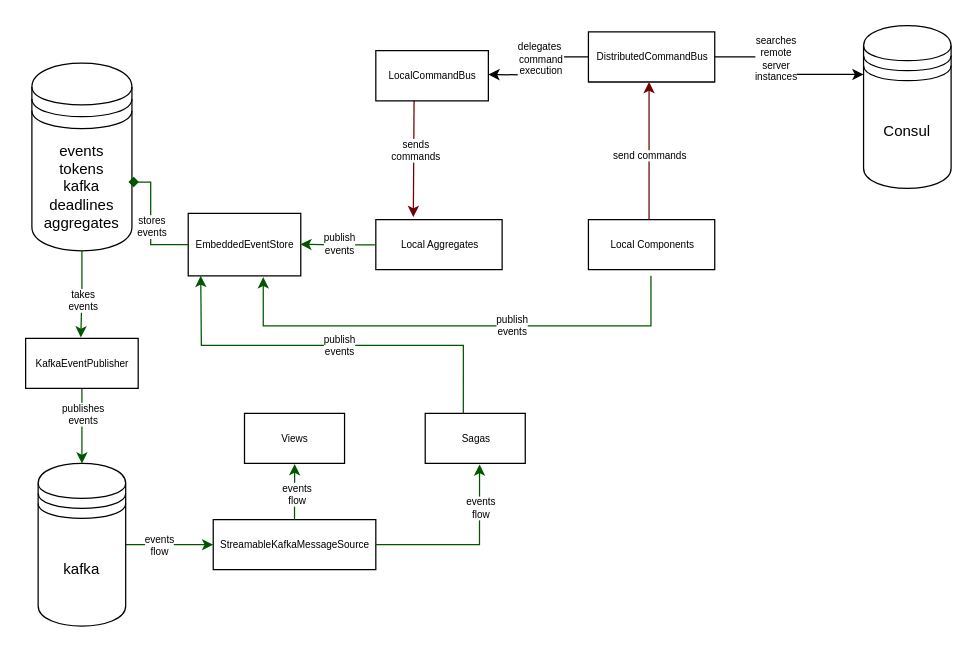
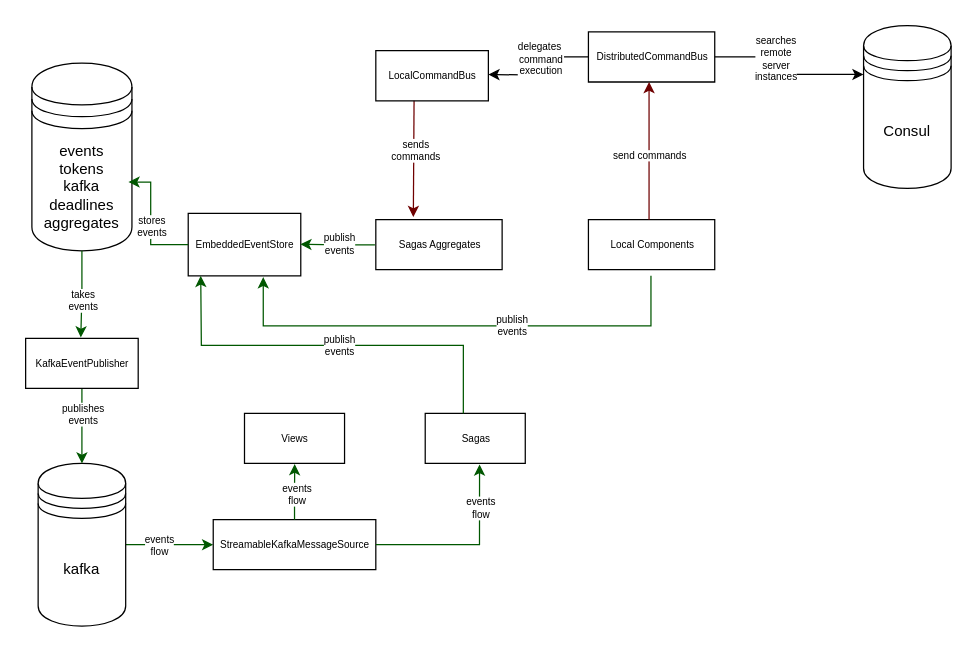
edge "EmbeddedEventStore" -> "events tokens kafka deadlines aggregates": arrowhead diamond -> classic
node "Local Aggregates": label "Local Aggregates" -> "Sagas Aggregates"
